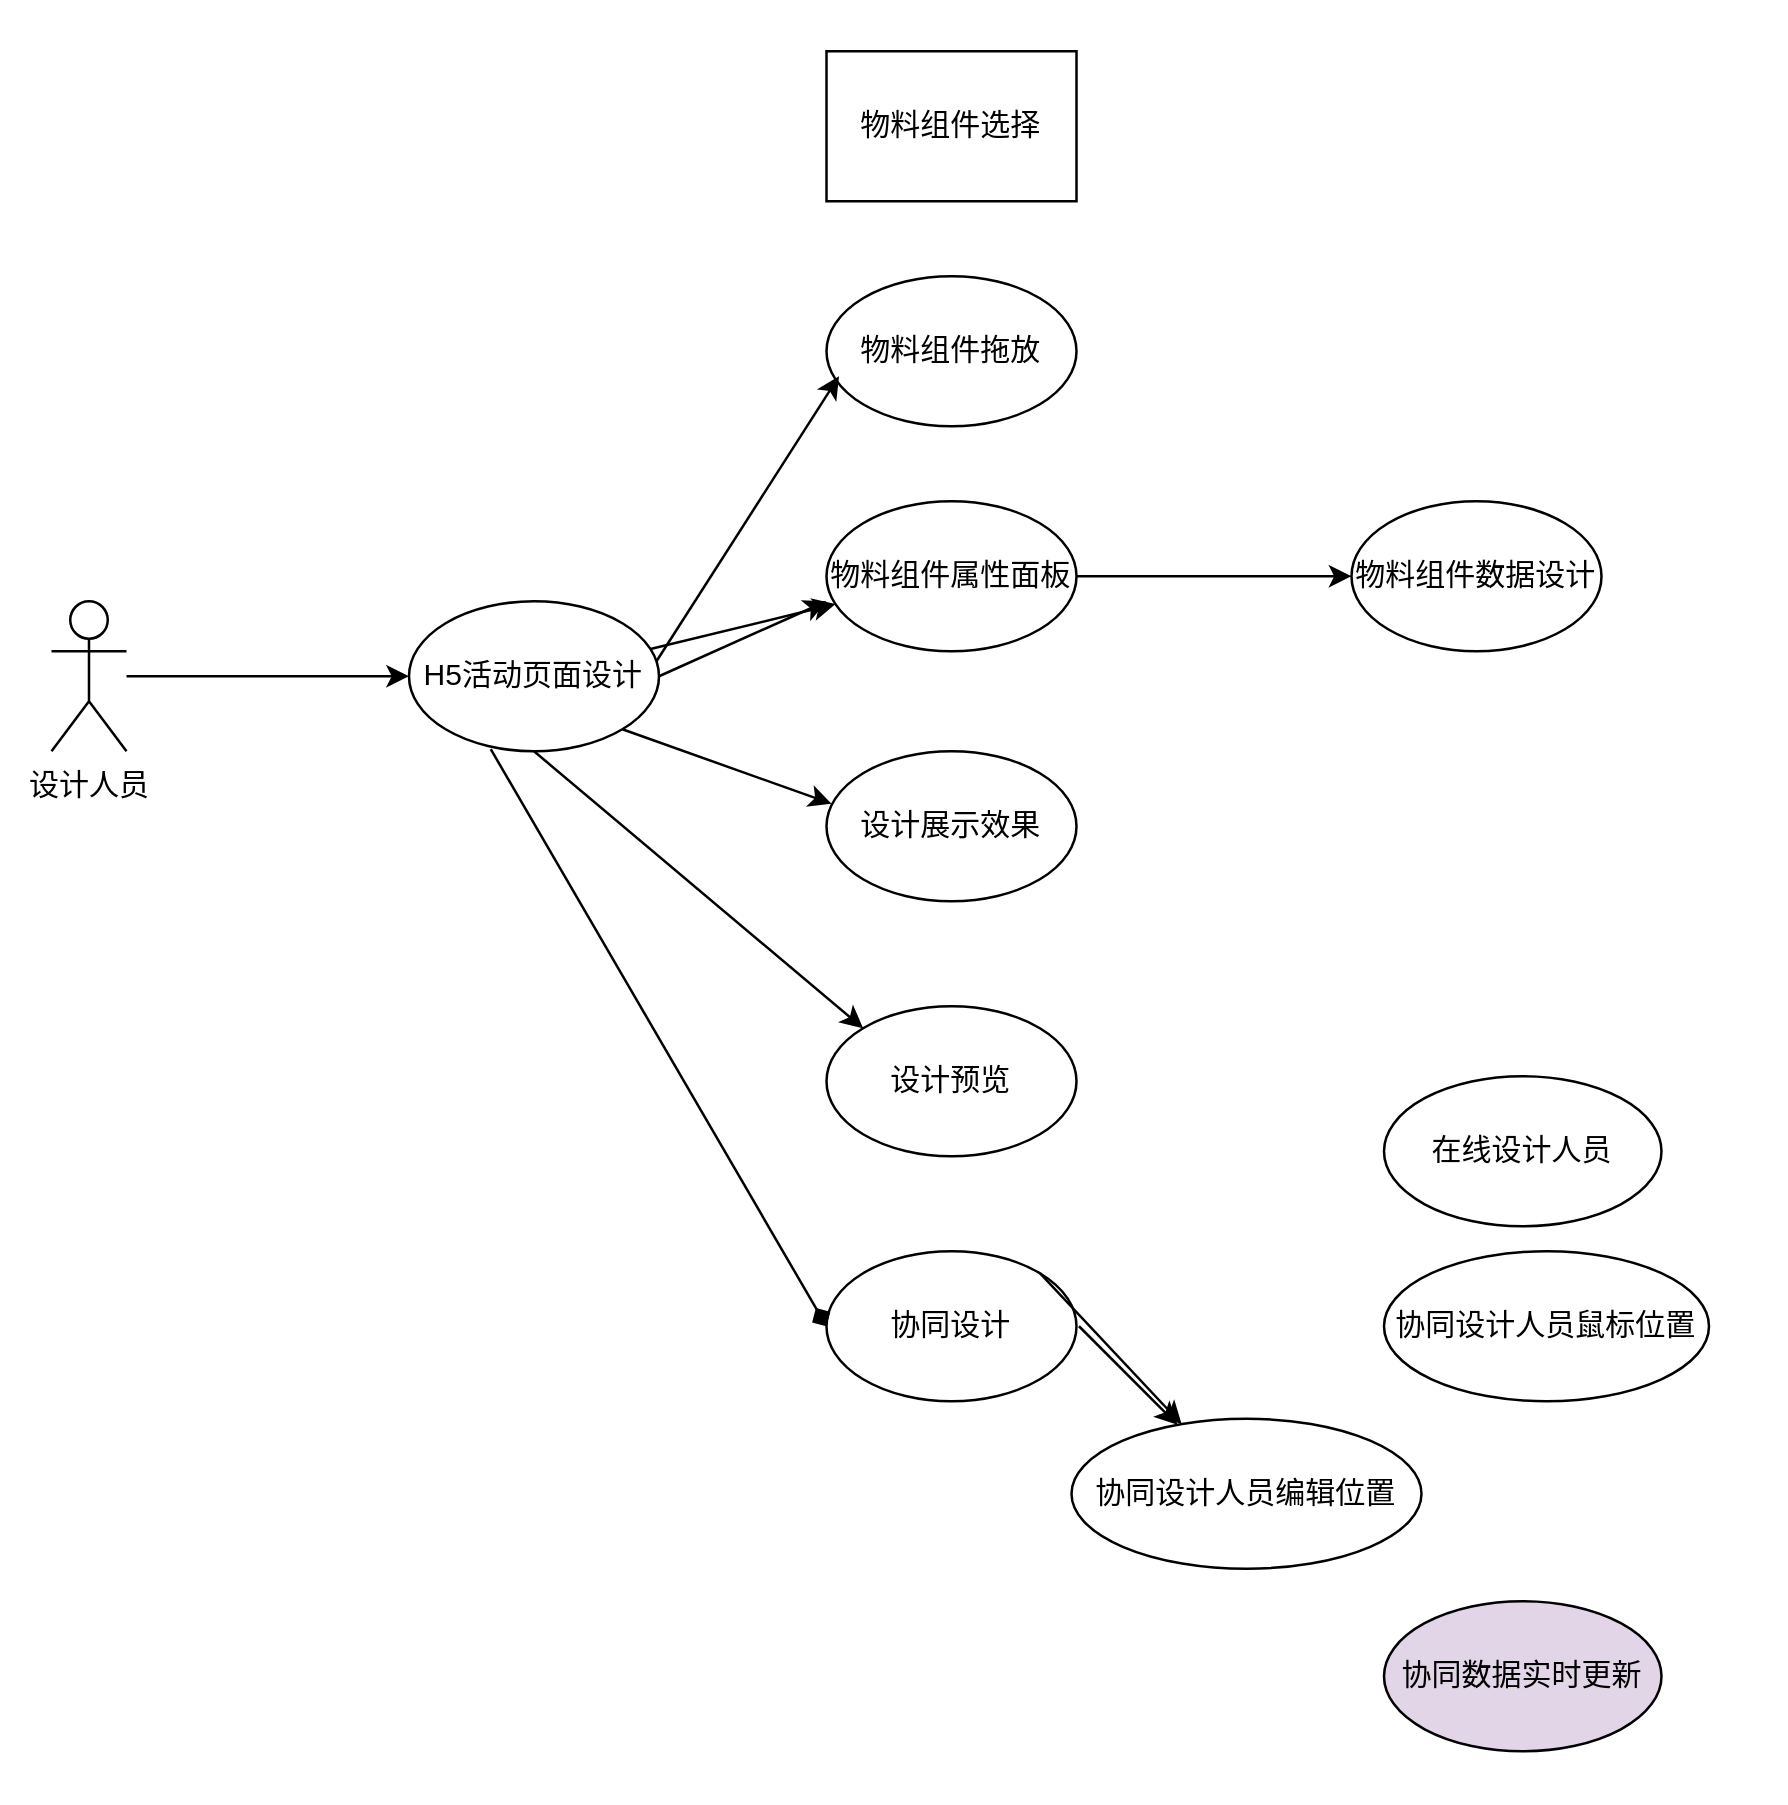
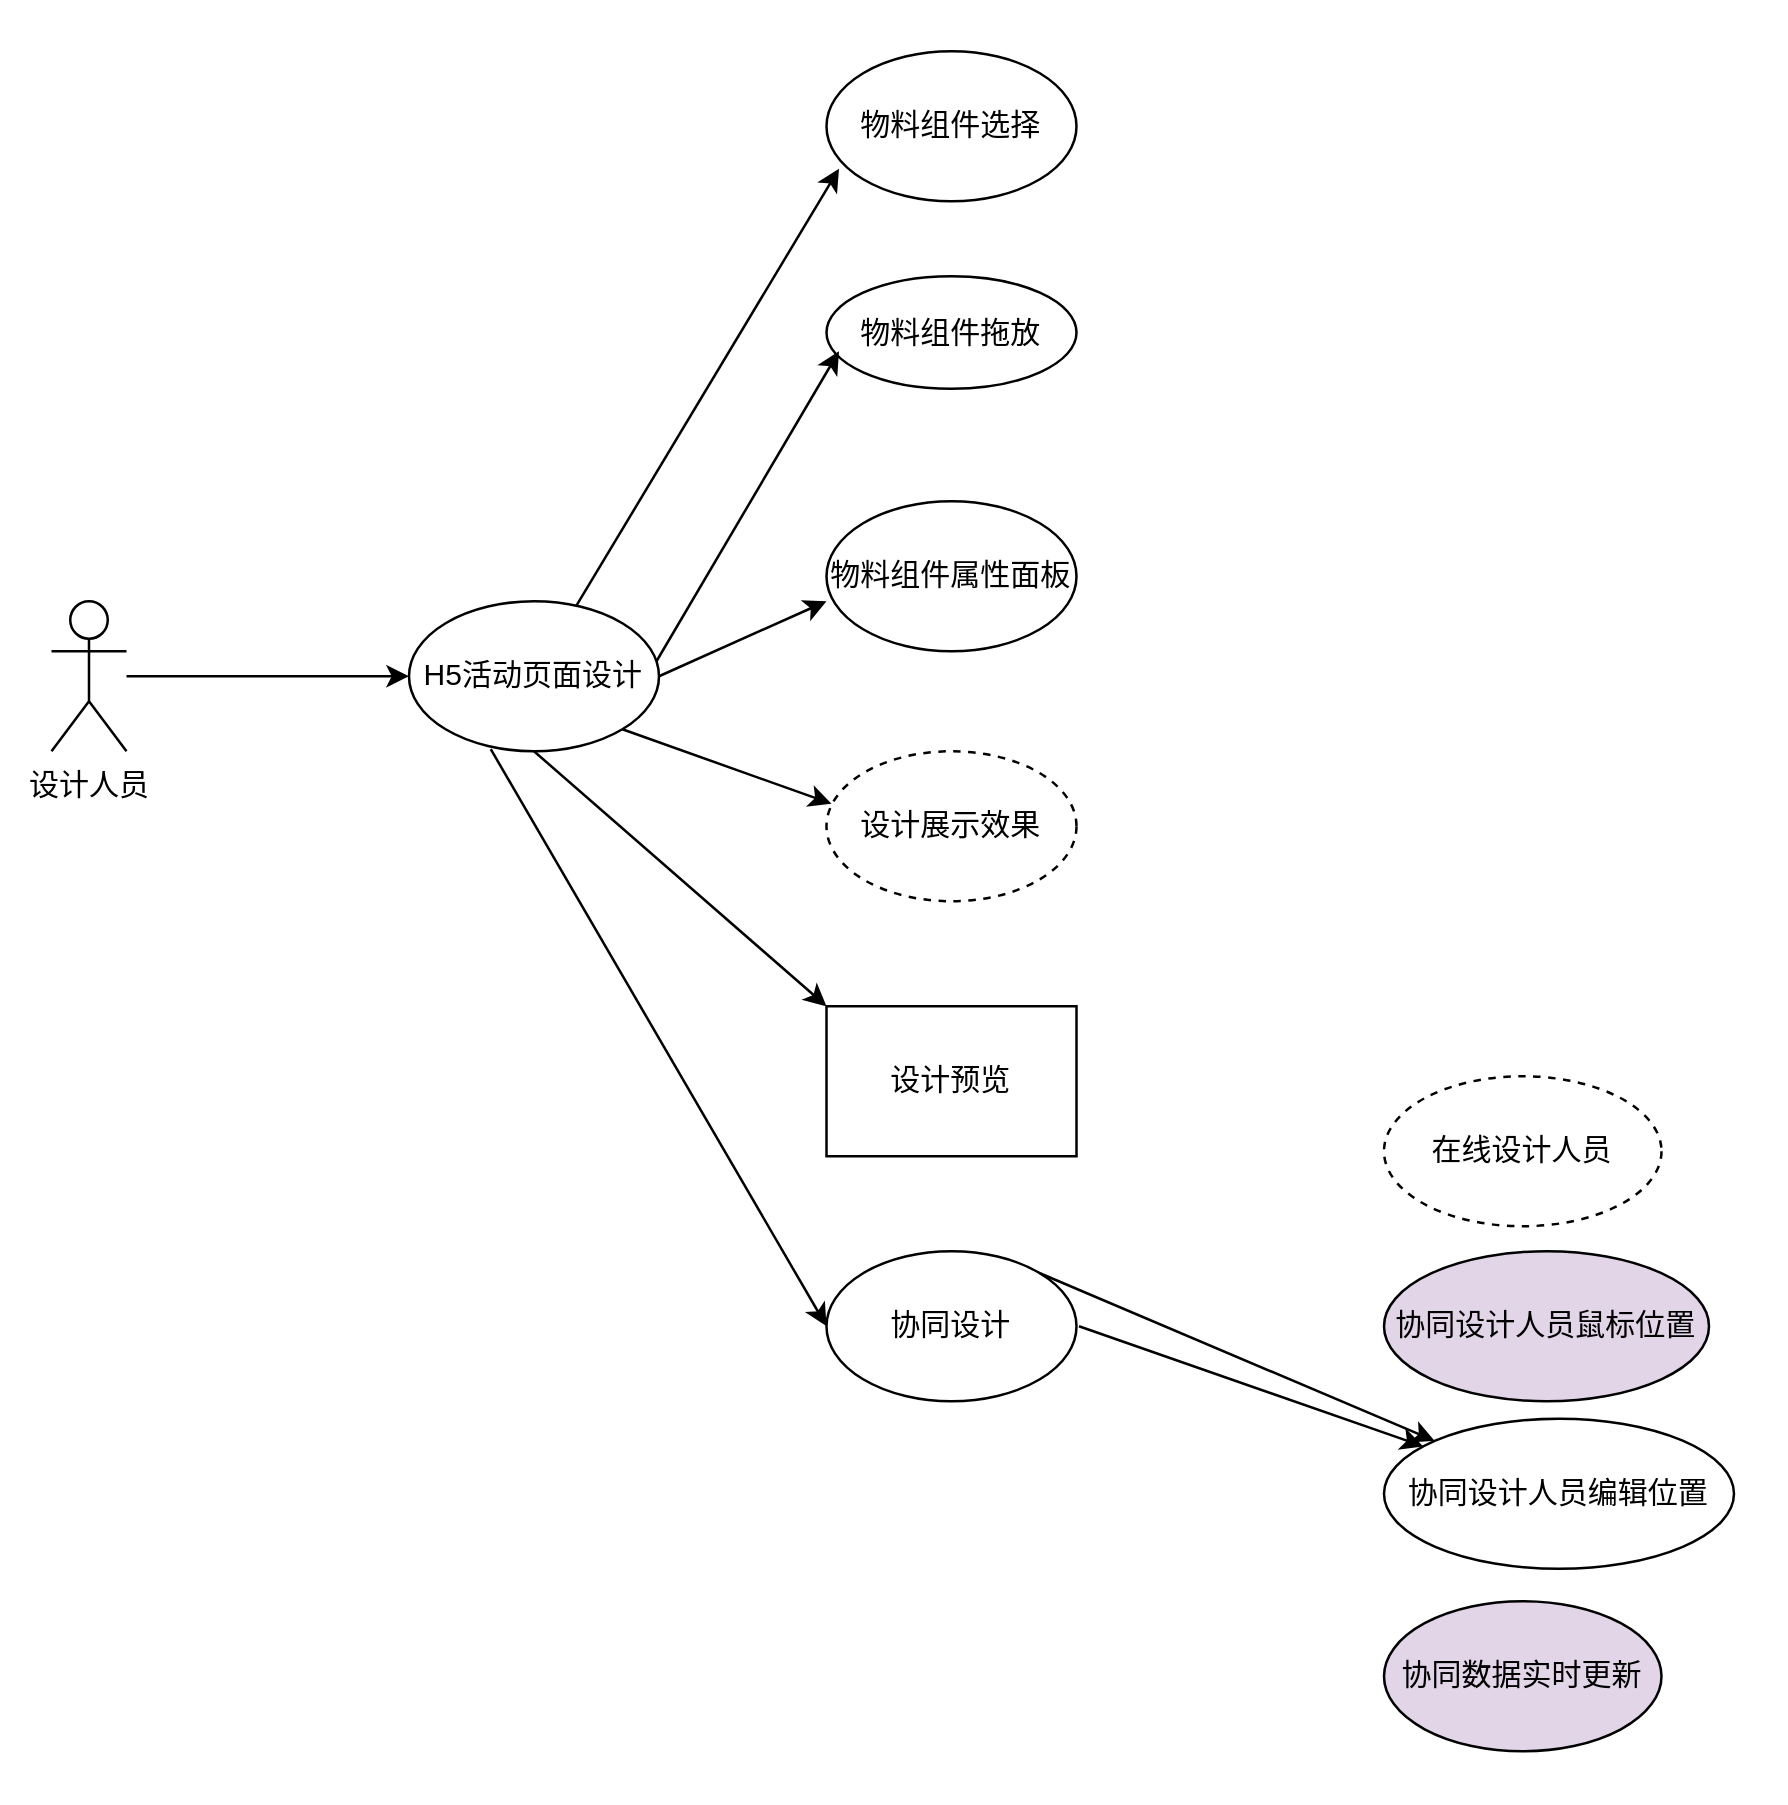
node "物料组件选择": shape rectangle -> ellipse
node "物料组件拖放": size 250x150 -> 250x113
edge "物料组件属性面板" -> "物料组件数据设计": removed
node "物料组件数据设计": removed
edge "H5活动页面设计" -> "物料组件属性面板": now "H5活动页面设计" -> "物料组件选择"
node "设计展示效果": style solid -> dashed
node "设计预览": shape ellipse -> rectangle
node "在线设计人员": style solid -> dashed
edge "H5活动页面设计" -> "协同设计": arrowhead diamond -> classic
node "协同设计人员鼠标位置": fillcolor #ffffff -> #e1d5e7
node "协同设计人员编辑位置": moved (1246, 1494) -> (1559, 1494)
